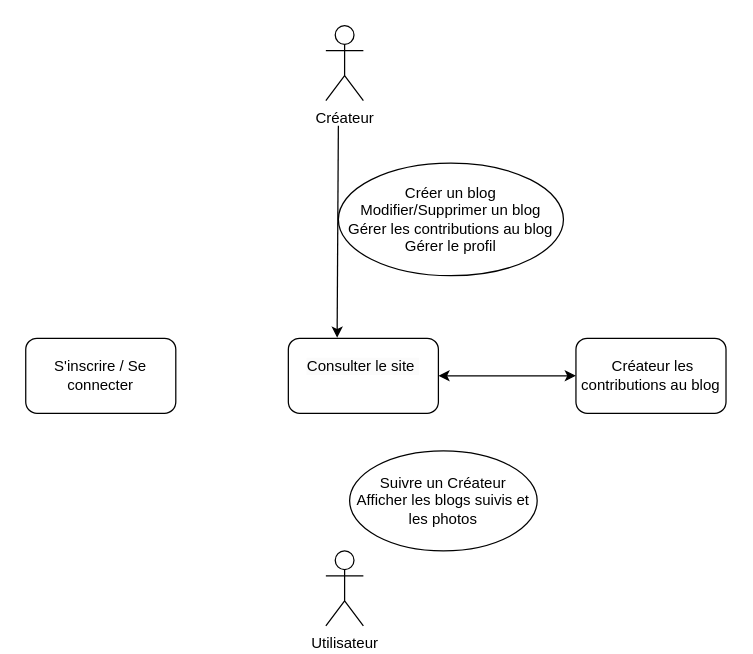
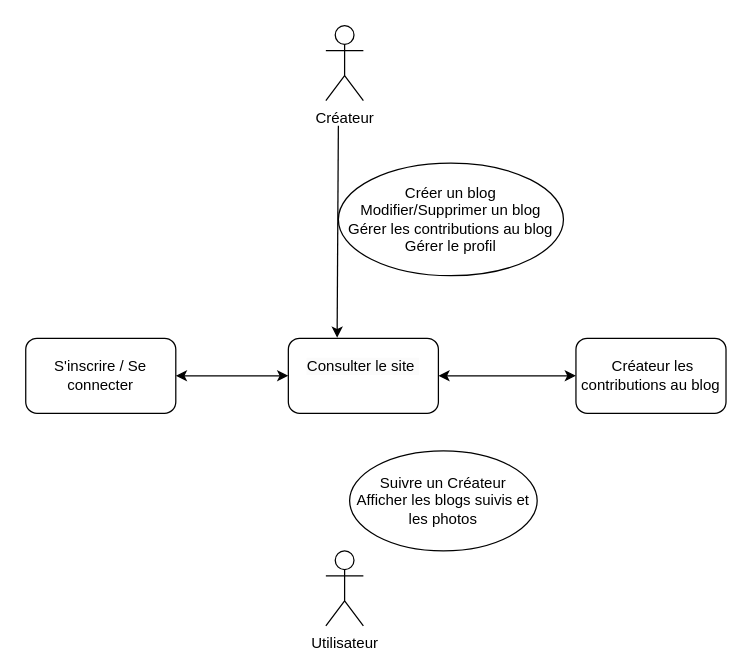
edge "S'inscrire / Se connecter" -- "Consulter le site": added
